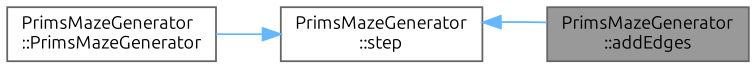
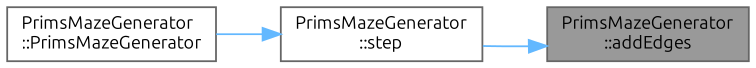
edge "PrimsMazeGenerator ::addEdges" -> "PrimsMazeGenerator ::step": reversed
